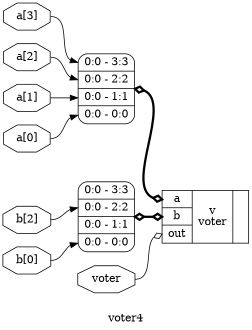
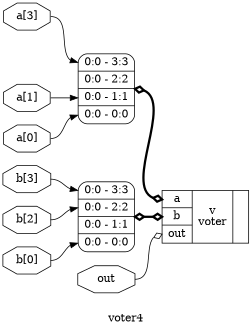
node "a[2]": removed
node "b[3]": added
node "voter": label "voter" -> "out"
